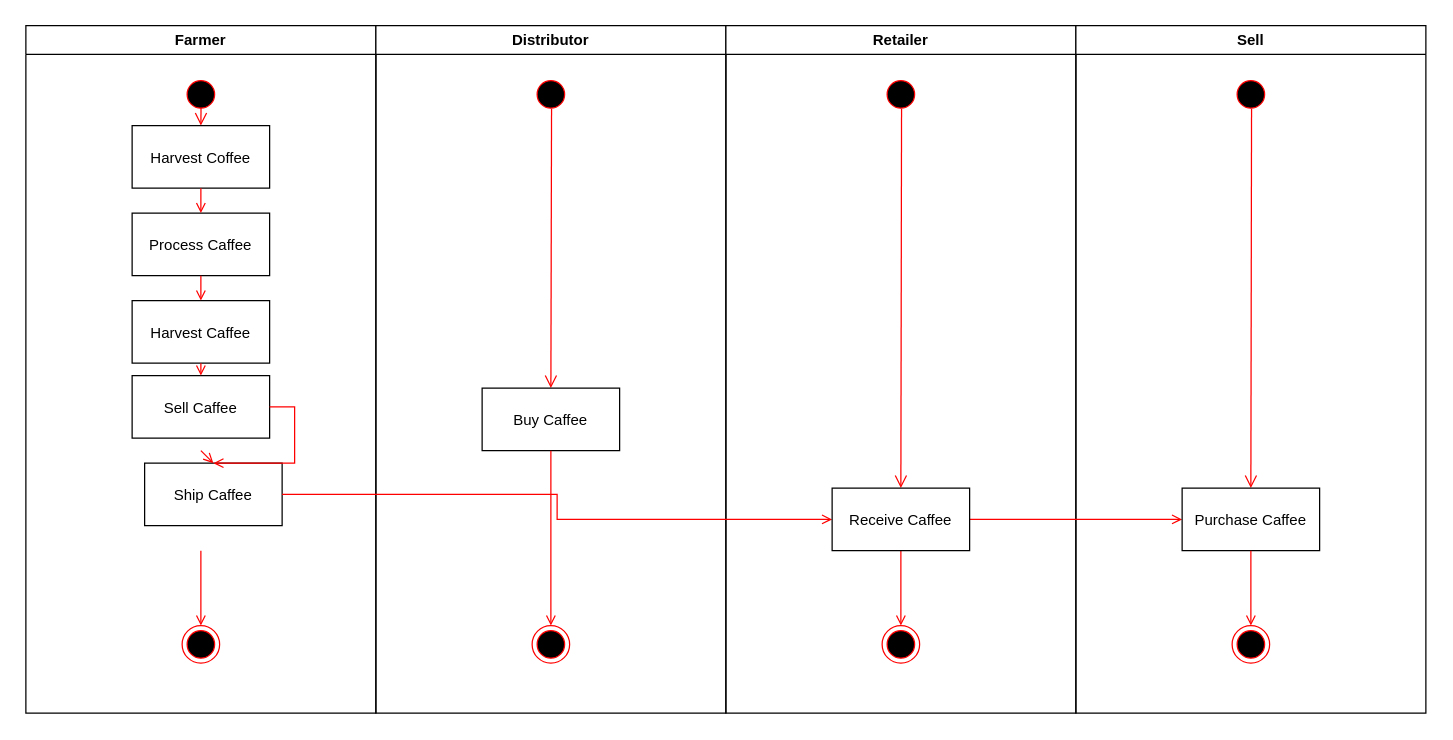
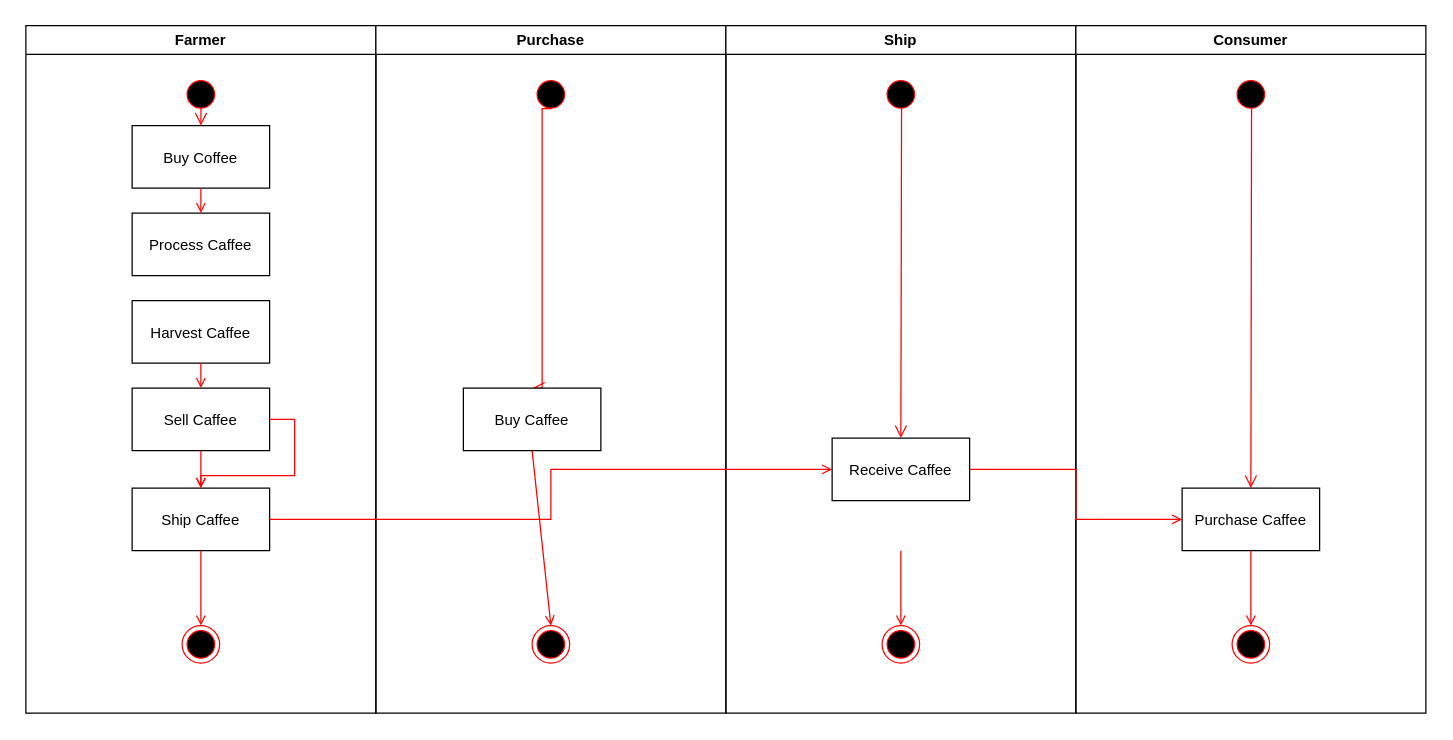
node "Distributor": label "Distributor" -> "Purchase"
node "Retailer": label "Retailer" -> "Ship"
node "Sell": label "Sell" -> "Consumer"
node "Harvest Coffee": label "Harvest Coffee" -> "Buy Coffee"
edge "Process Caffee" -> "Harvest Caffee": removed
node "Sell Caffee": moved (201, 407) -> (201, 419)
node "Buy Caffee": moved (551, 419) -> (532, 419)
node "Ship Caffee": moved (213, 494) -> (201, 519)
node "Receive Caffee": moved (901, 519) -> (901, 469)
